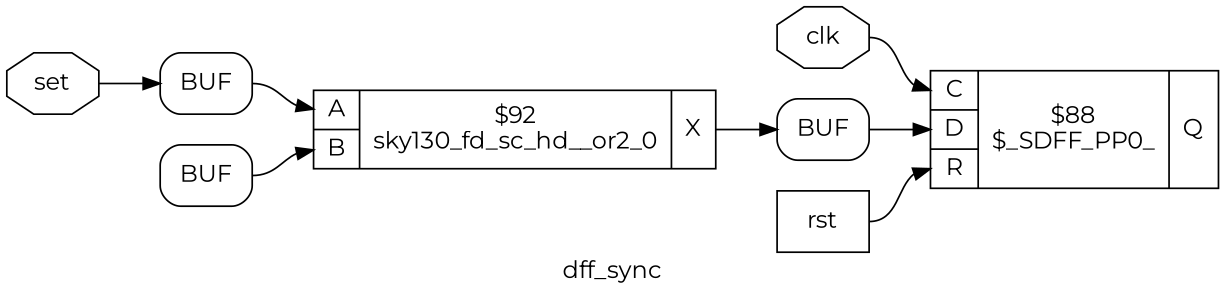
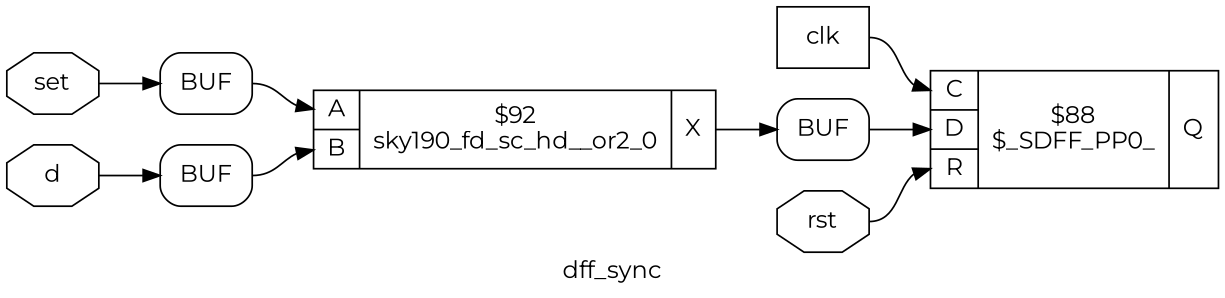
node "clk": shape octagon -> box
node "A": text "sky130_fd_sc_hd__or2_0" -> "sky190_fd_sc_hd__or2_0"
node "d": added
node "rst": shape box -> octagon
